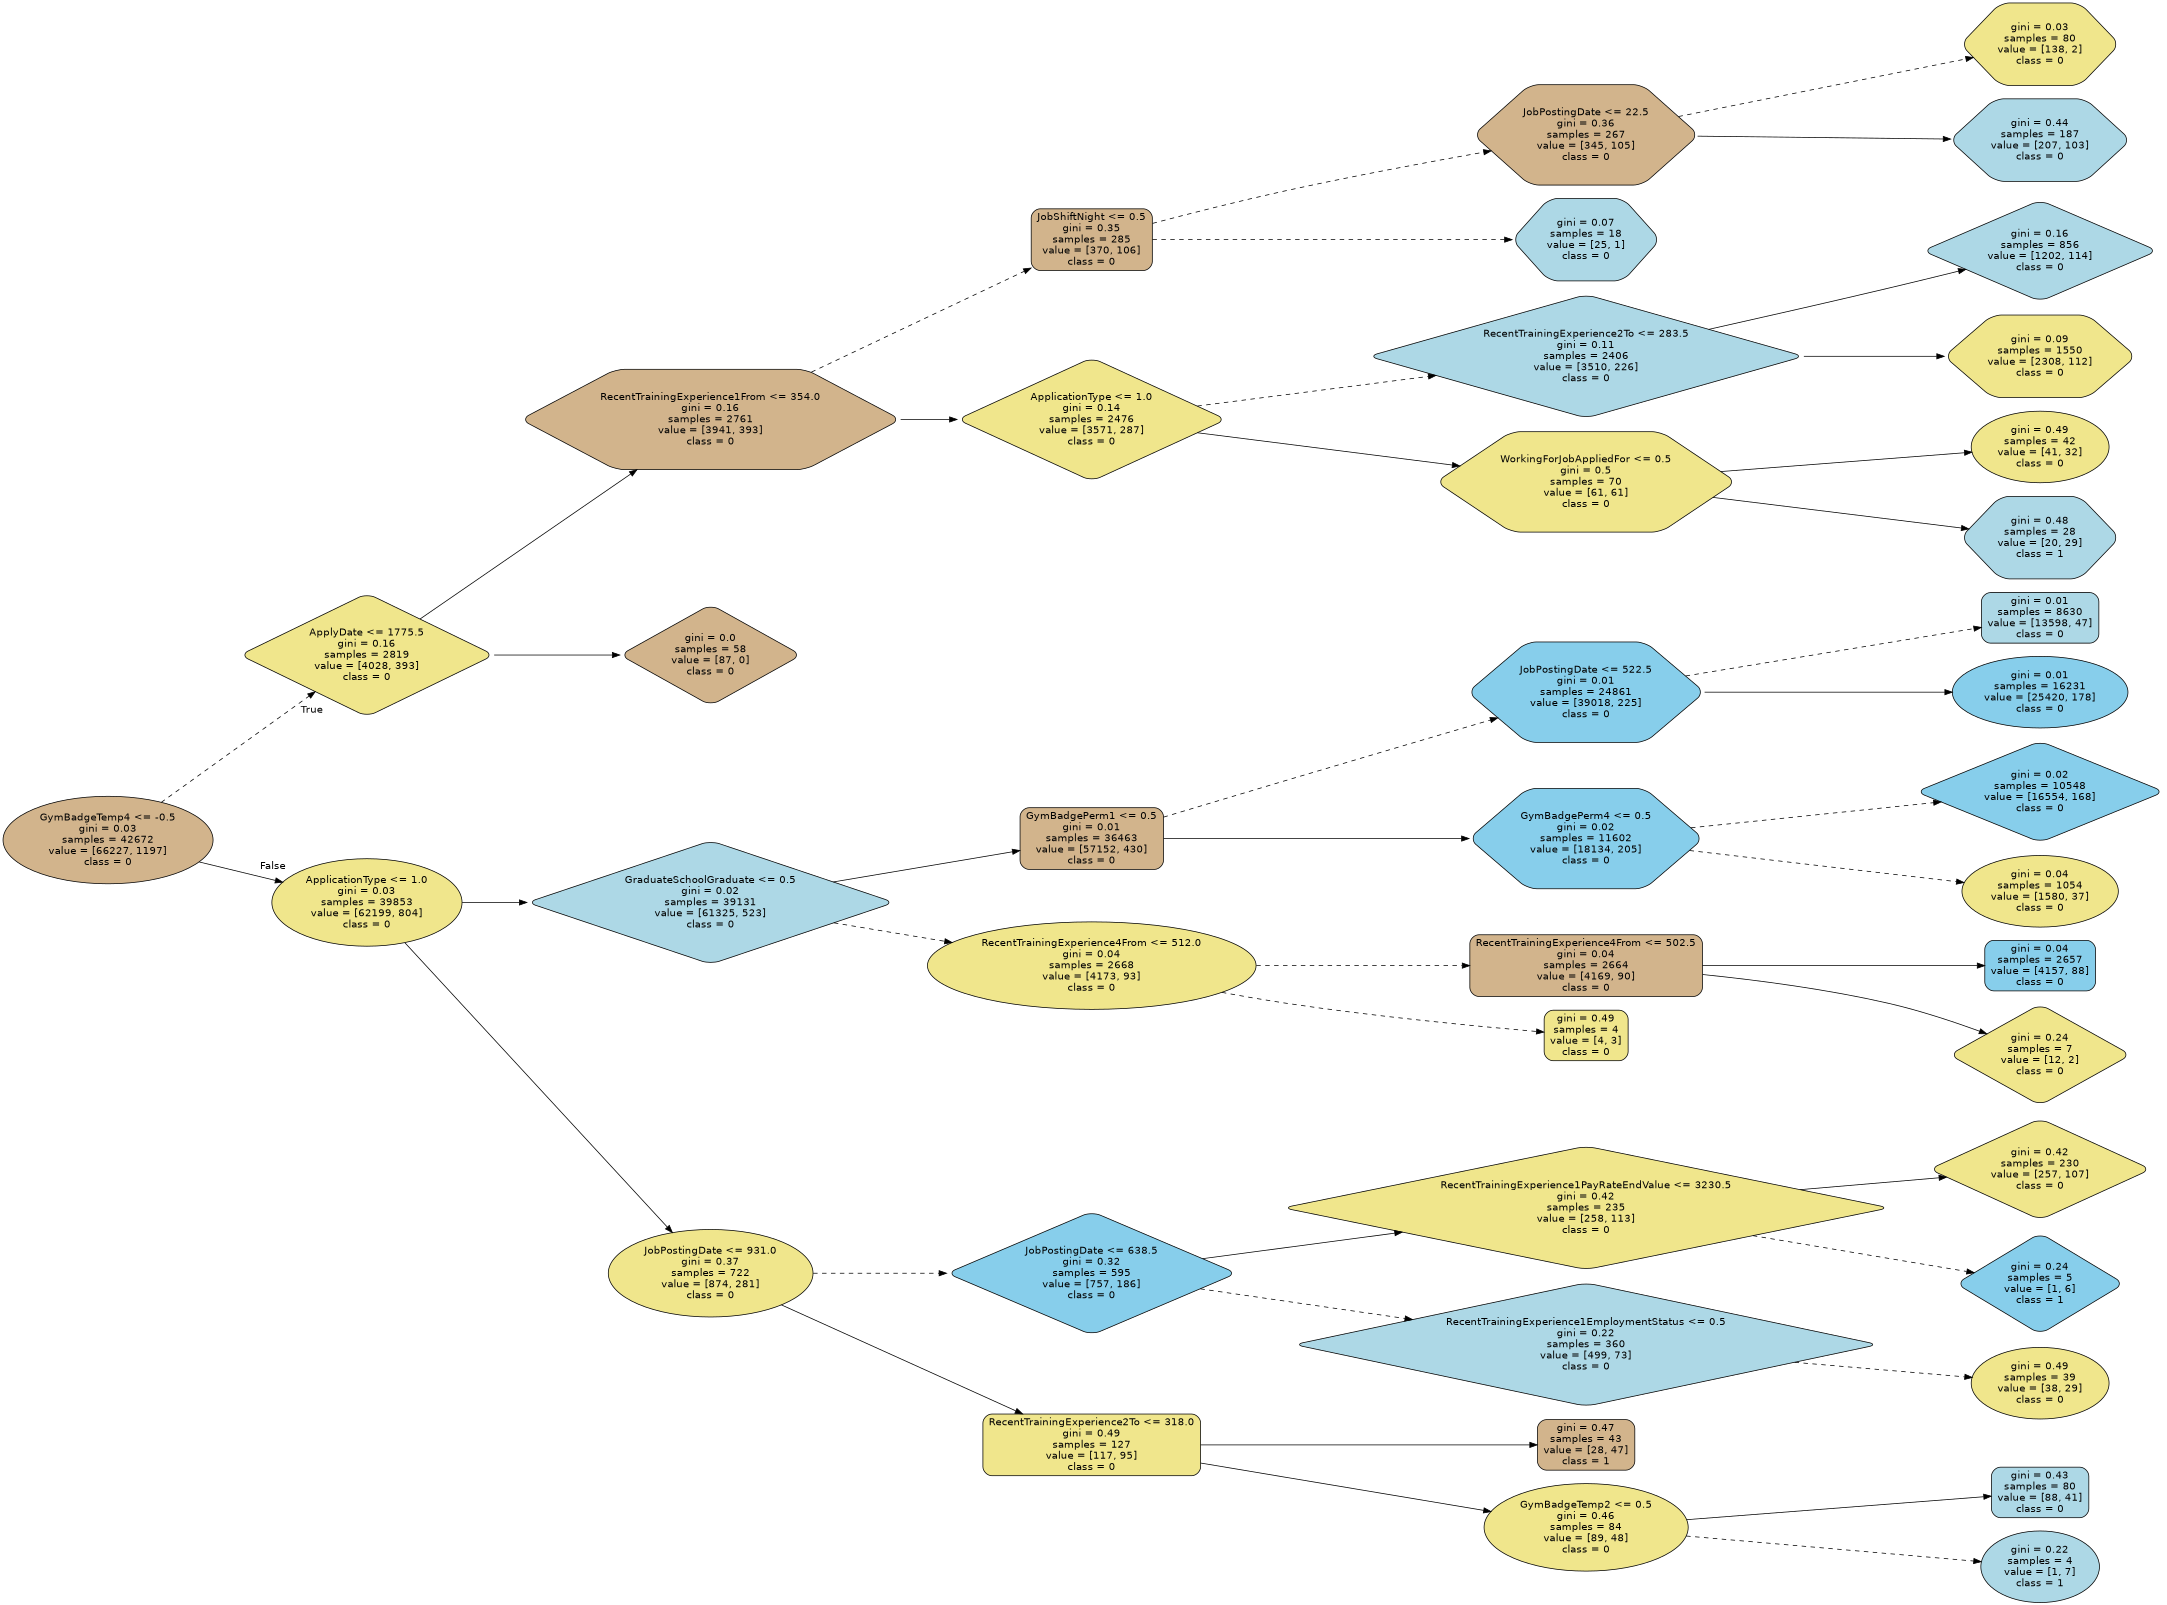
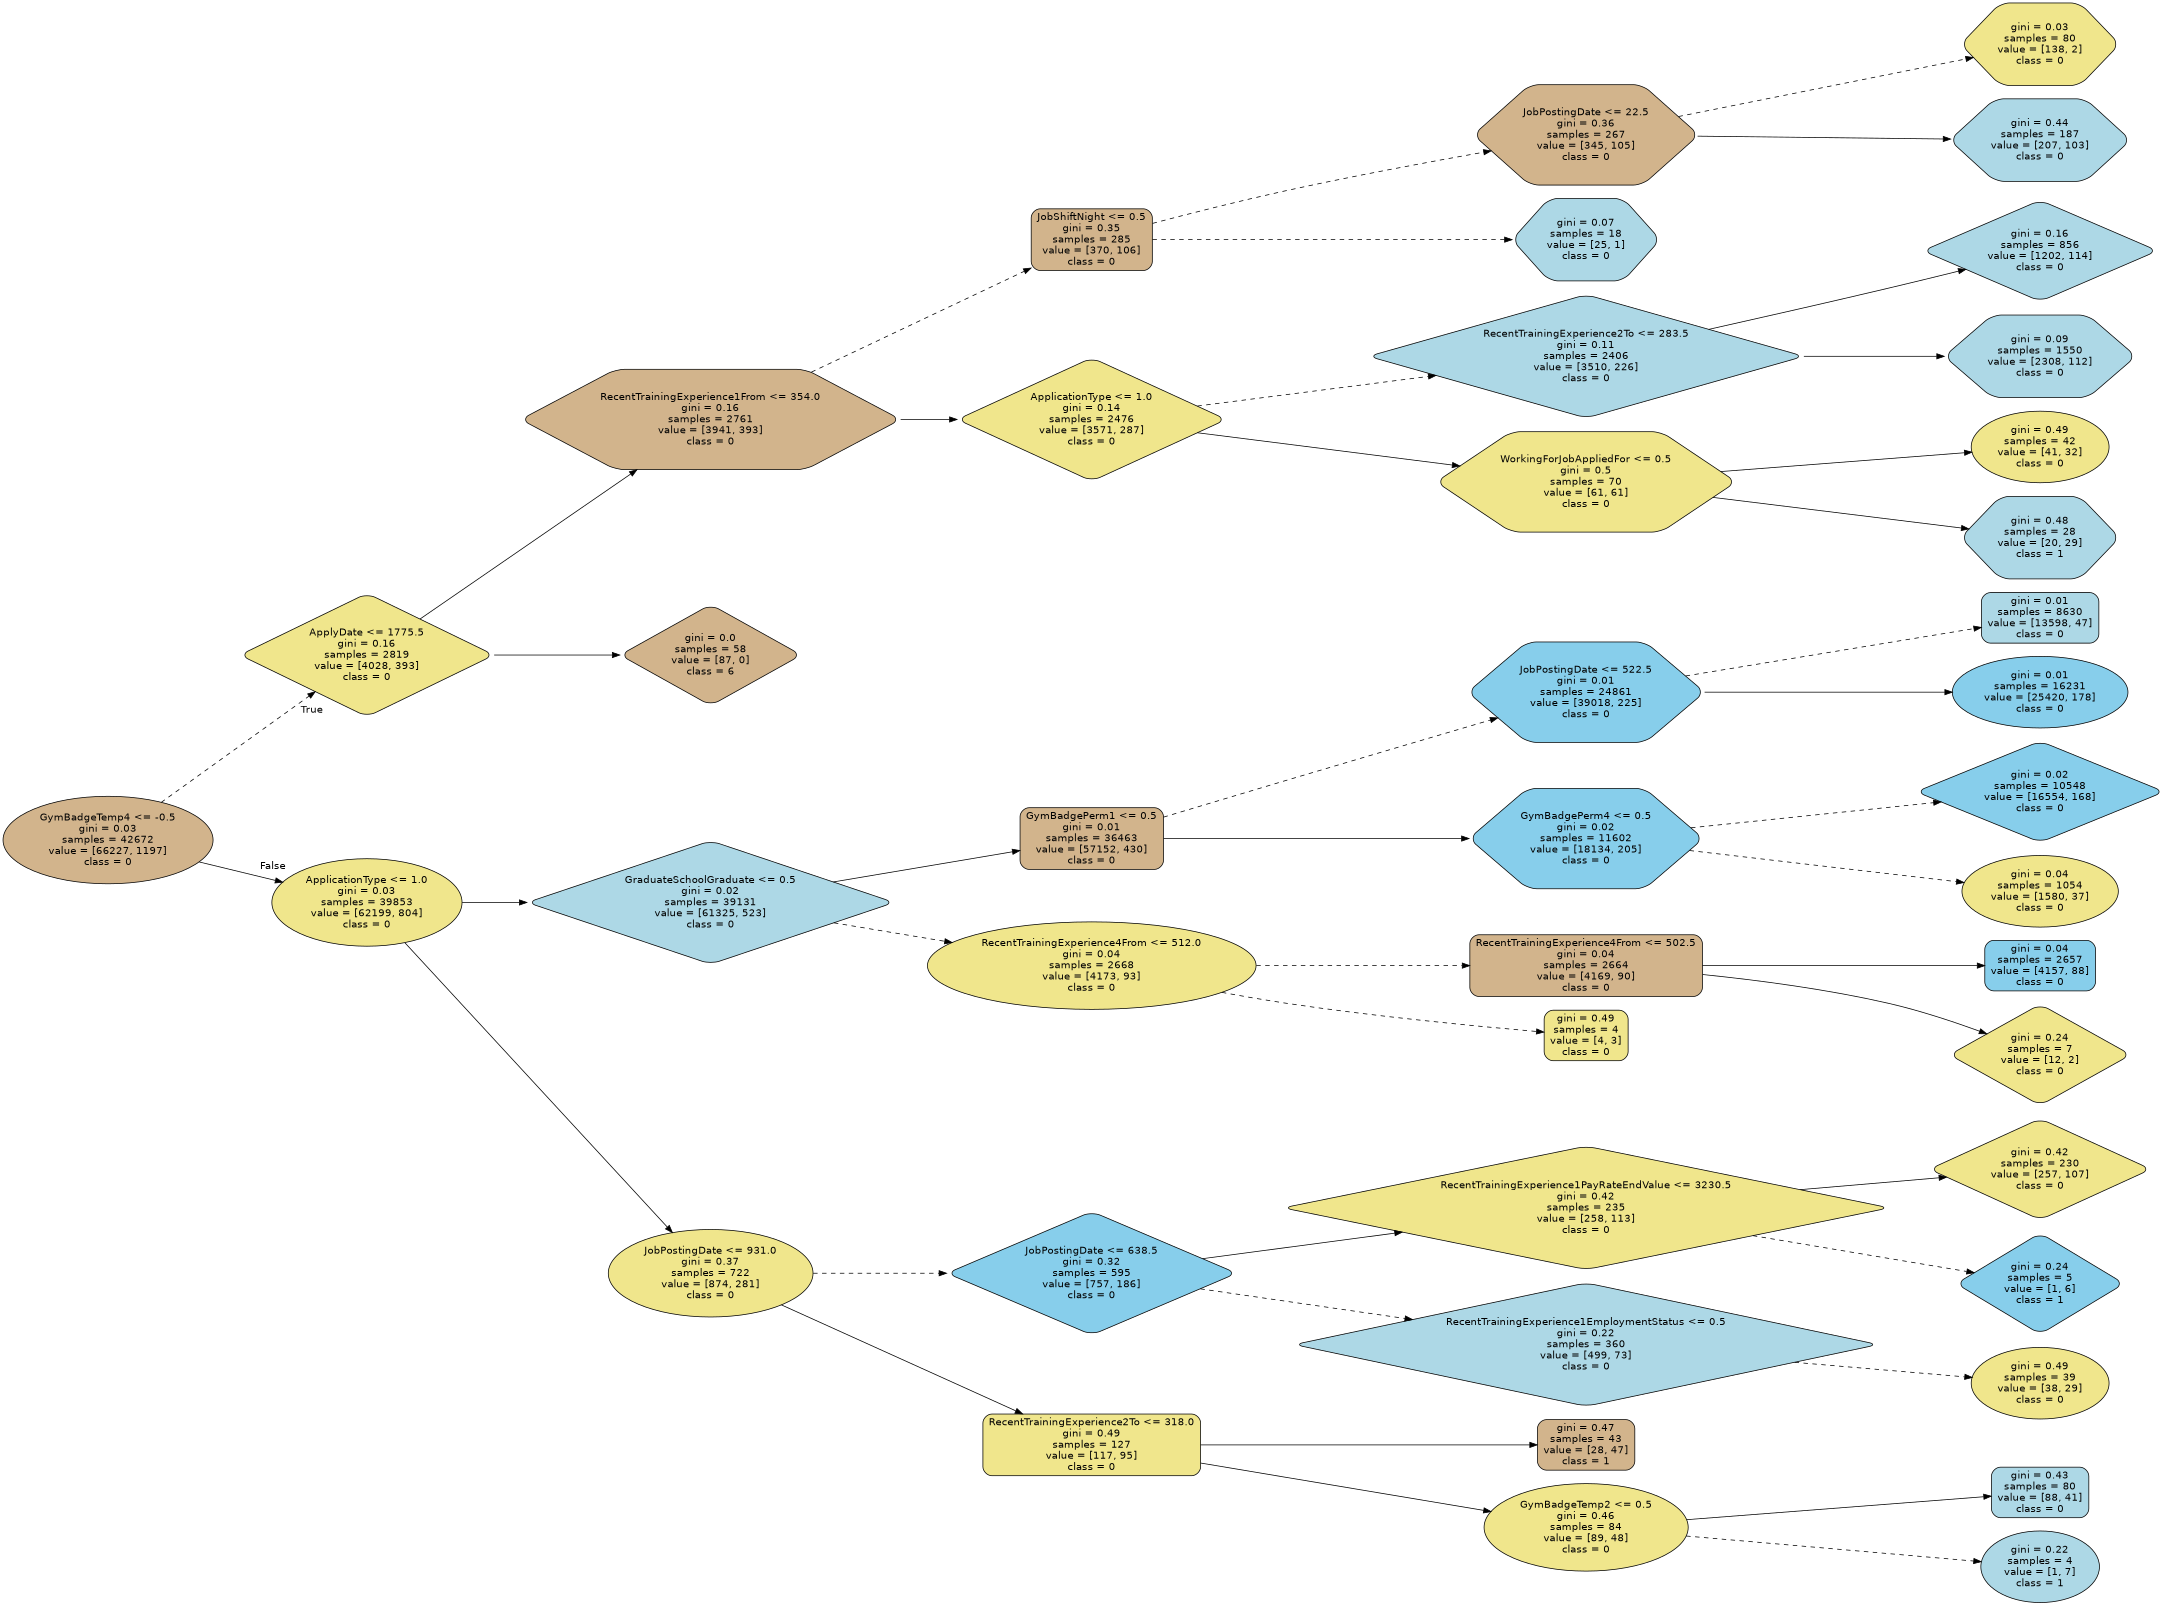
node "gini = 0.09 samples = 1550 value = [2308, 112] class = 0": fillcolor khaki -> lightblue
node "gini = 0.0 samples = 58 value = [87, 0] class = 0": label "gini = 0.0 samples = 58 value = [87, 0] class = 0" -> "gini = 0.0 samples = 58 value = [87, 0] class = 6"
